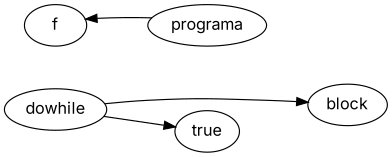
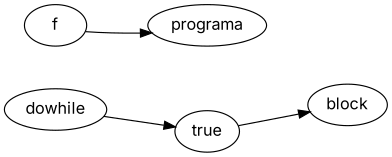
edge "programa" -> "f": reversed
edge "dowhile" -> "block": now "true" -> "block"
